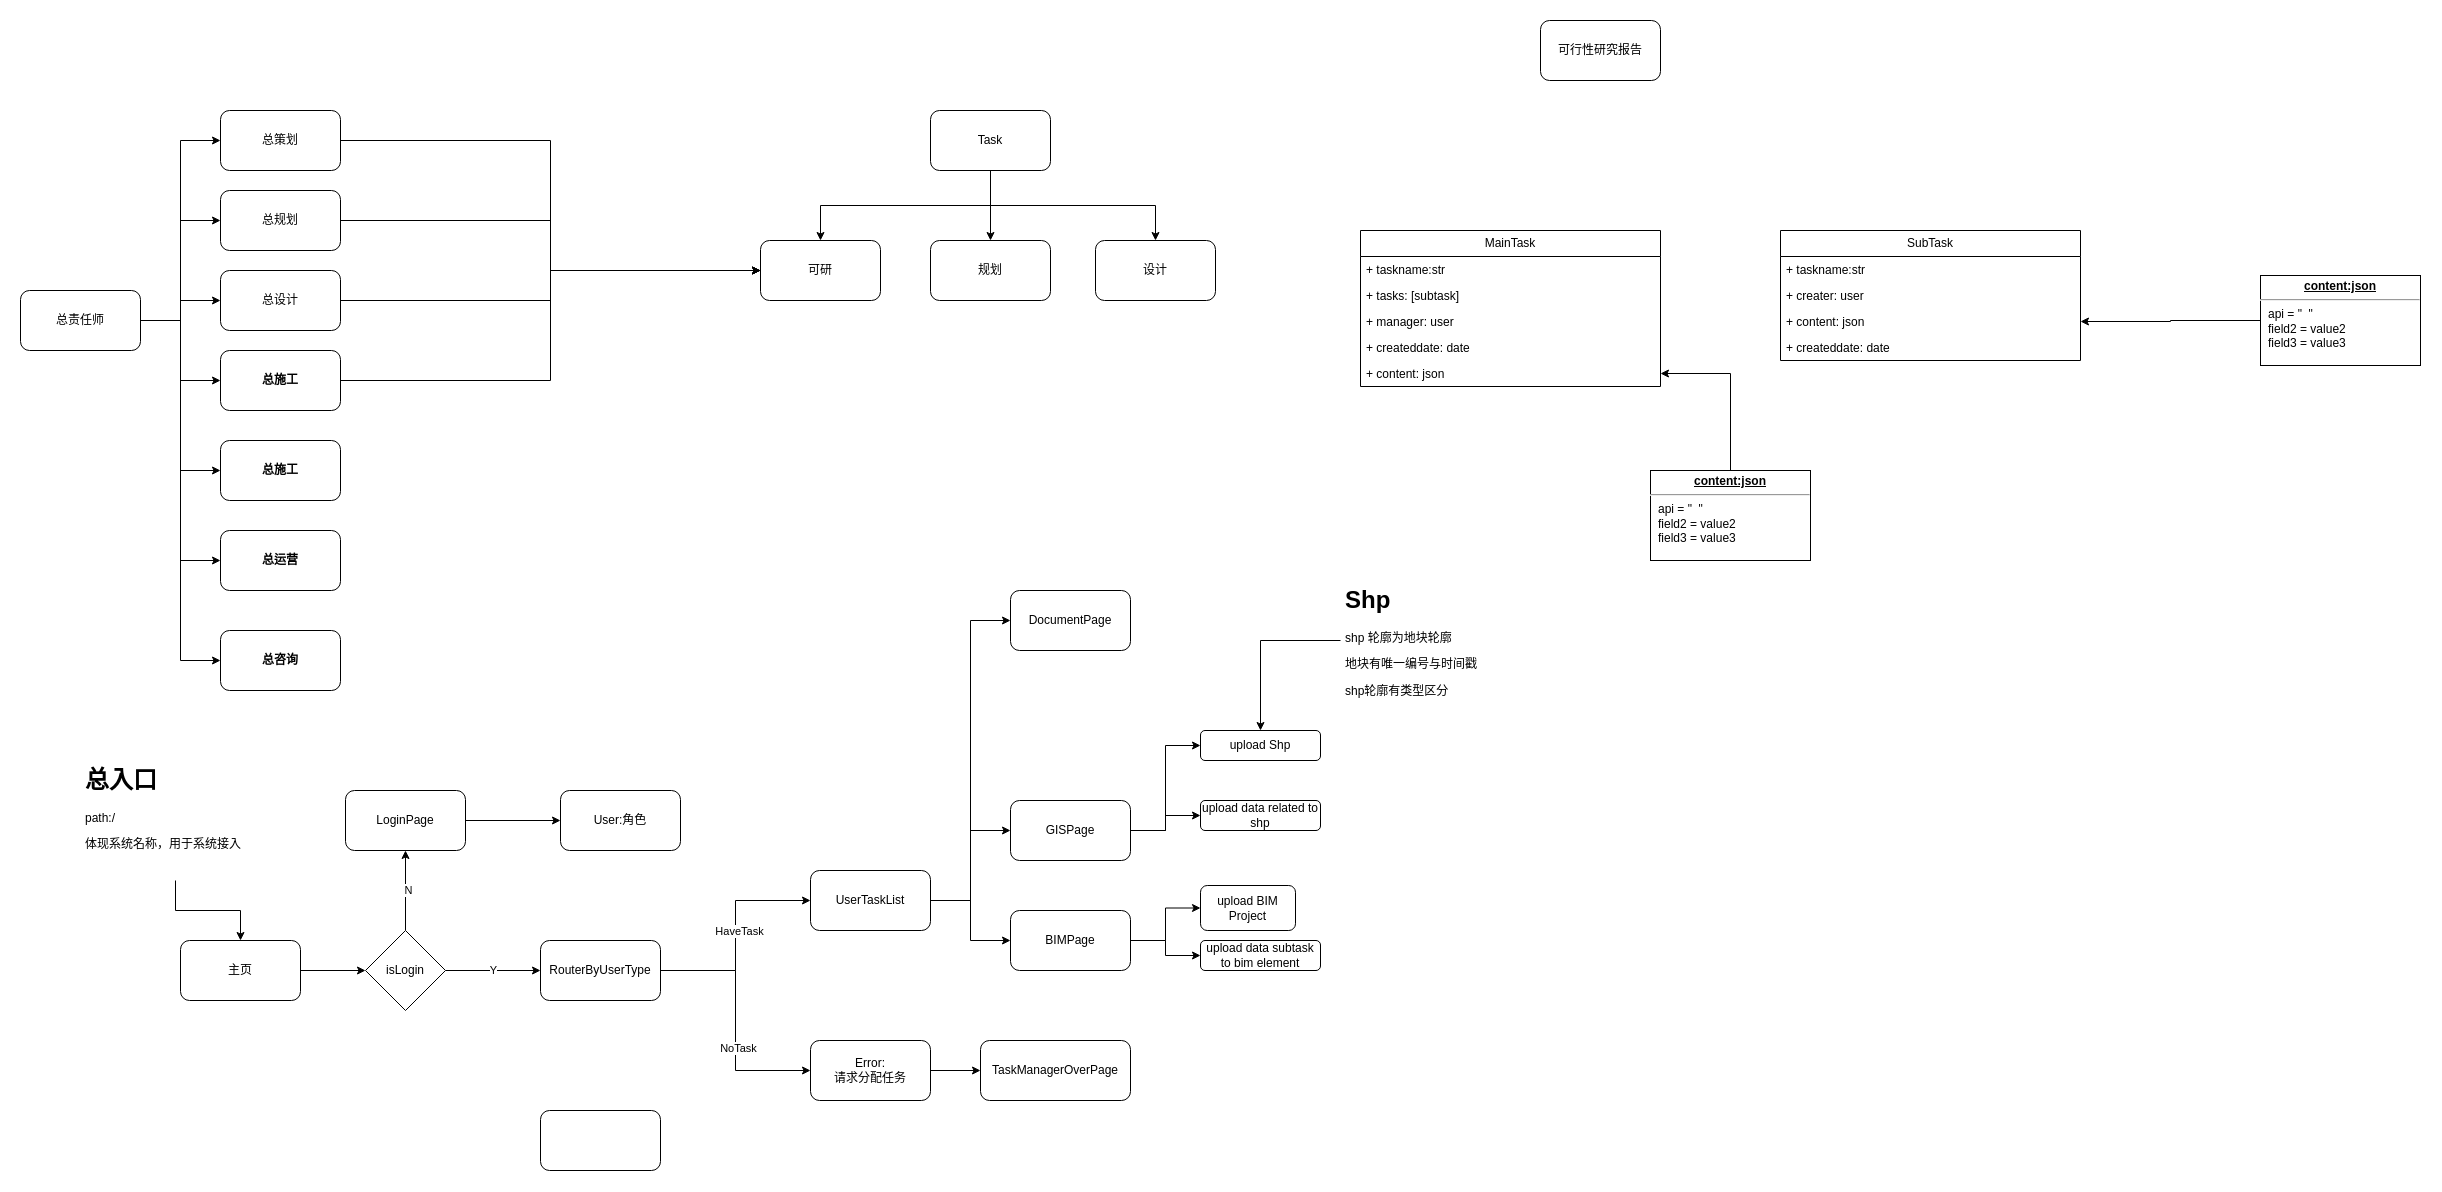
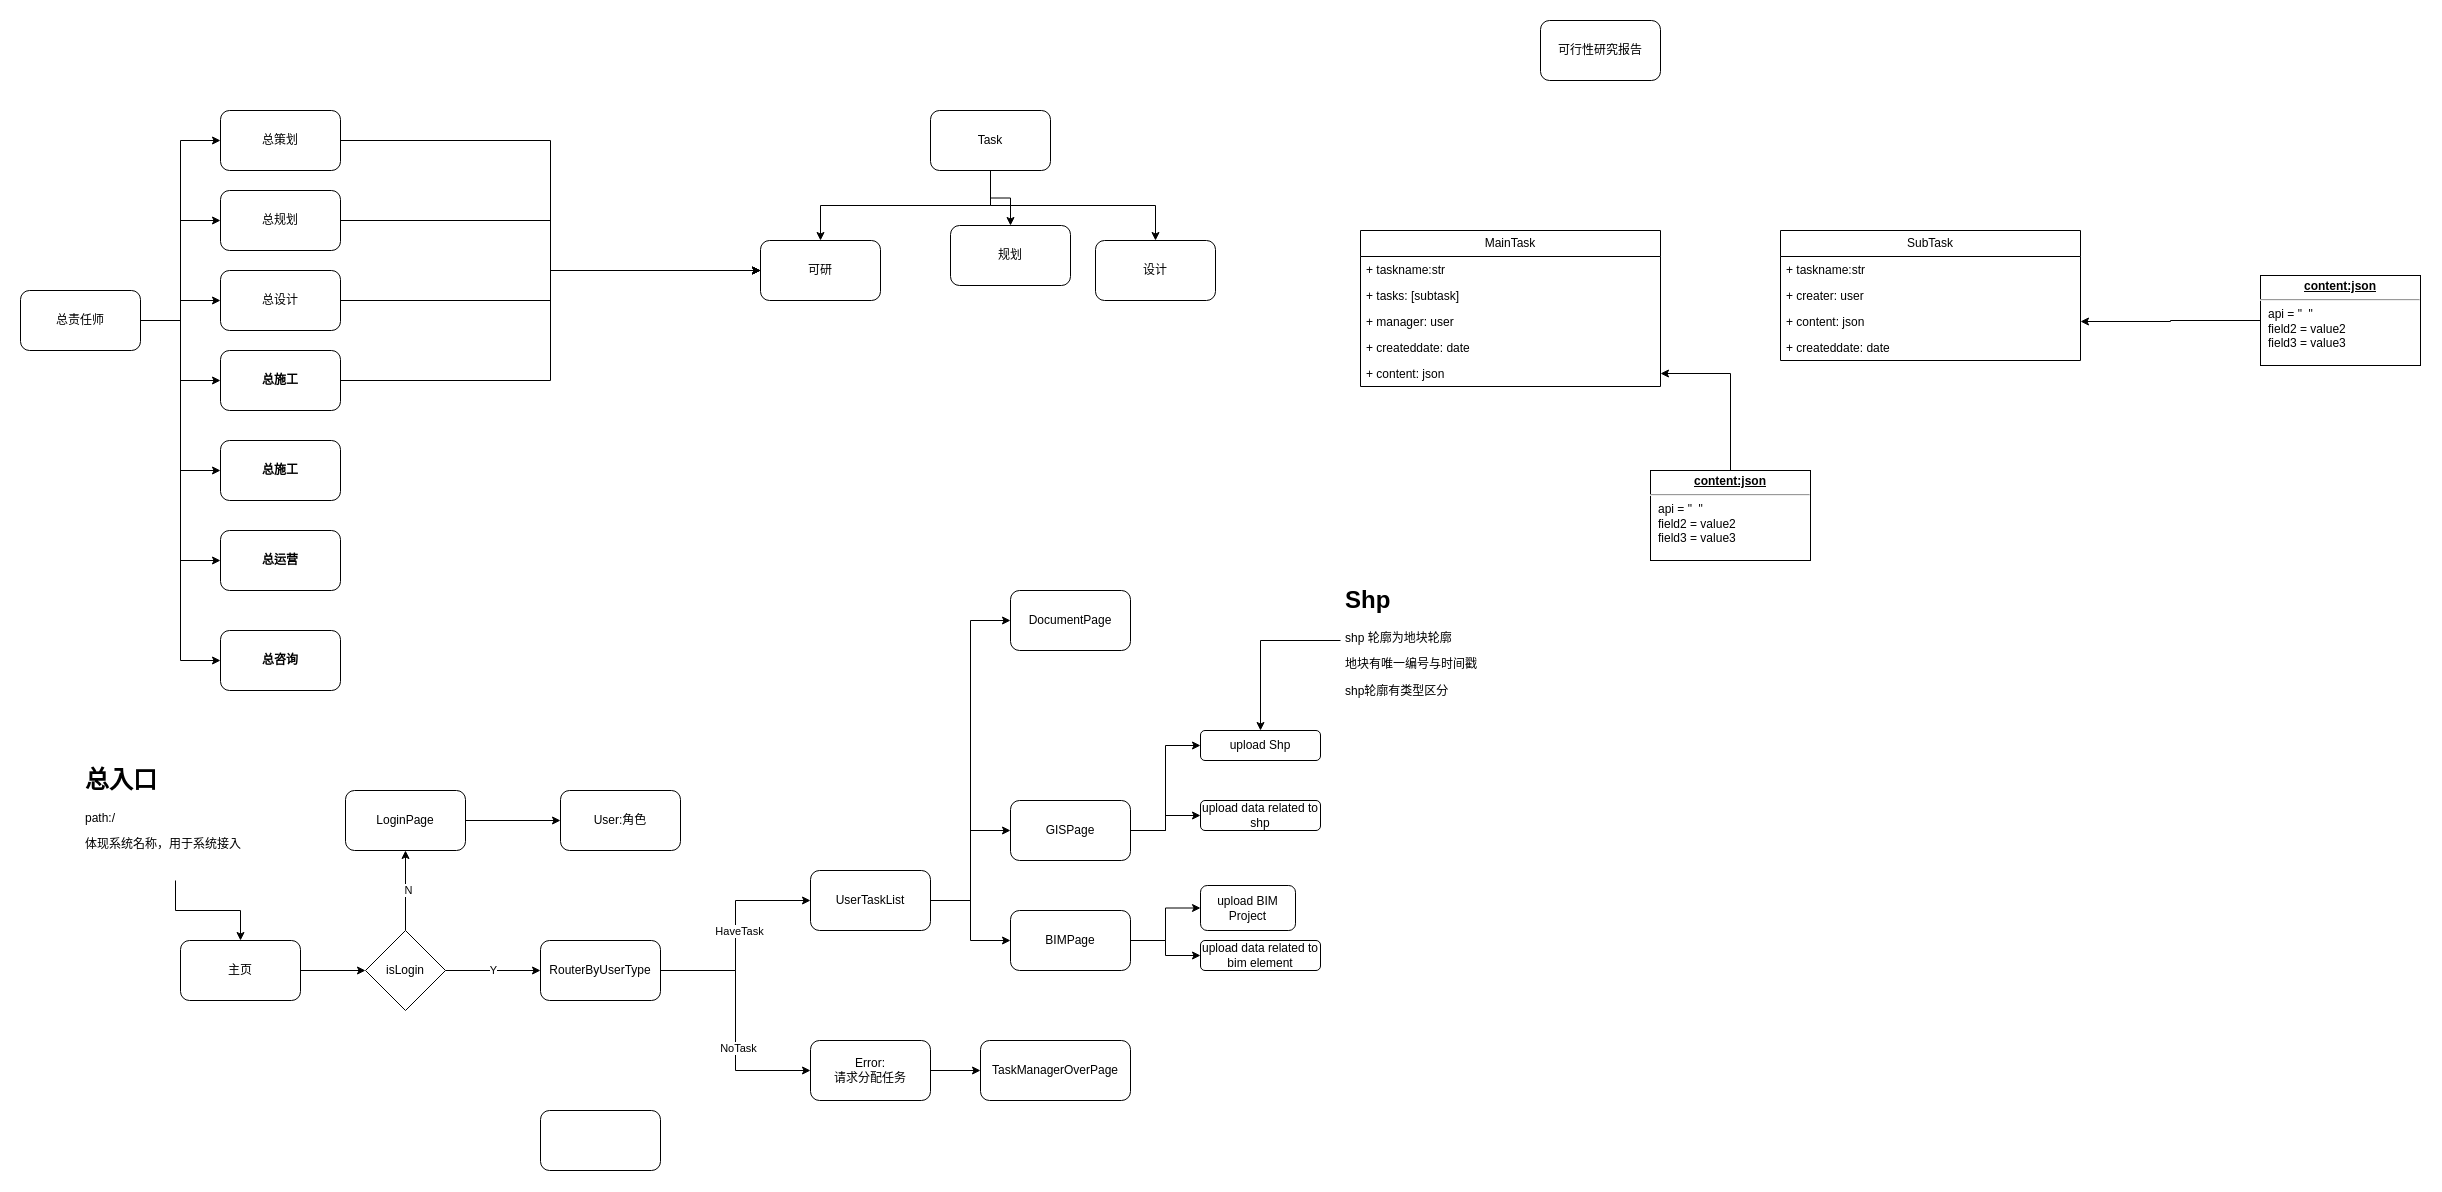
node "规划": moved (991, 271) -> (1011, 256)
node "upload data subtask to bim element": label "upload data subtask to bim element" -> "upload data related to bim element"
